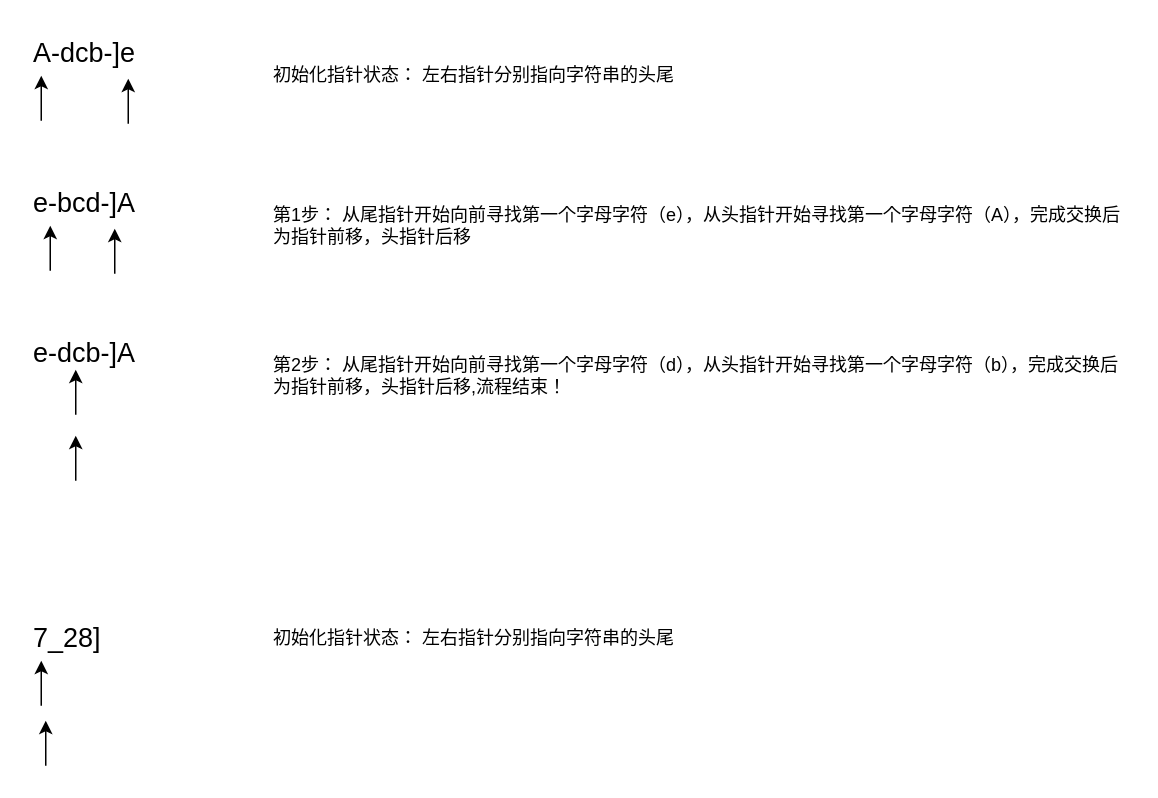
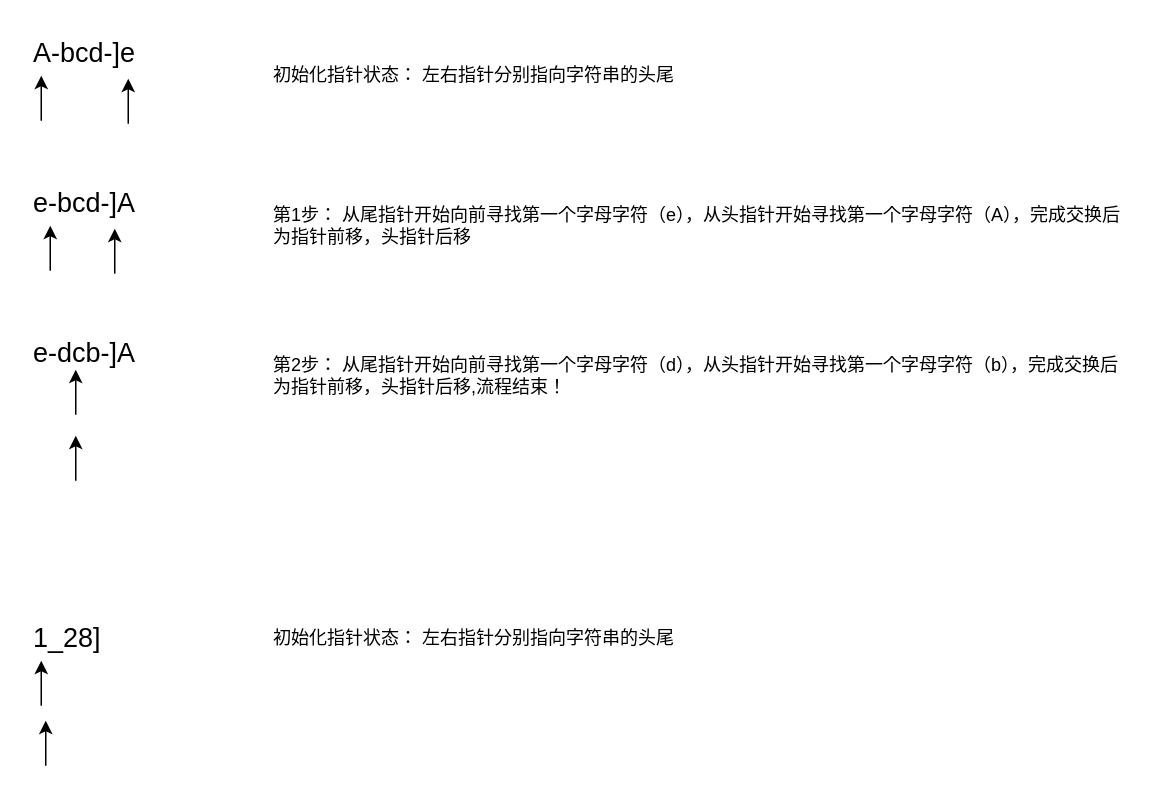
node "A-dcb-]e": label "A-dcb-]e" -> "A-bcd-]e"
node "7_28]": label "7_28]" -> "1_28]"
